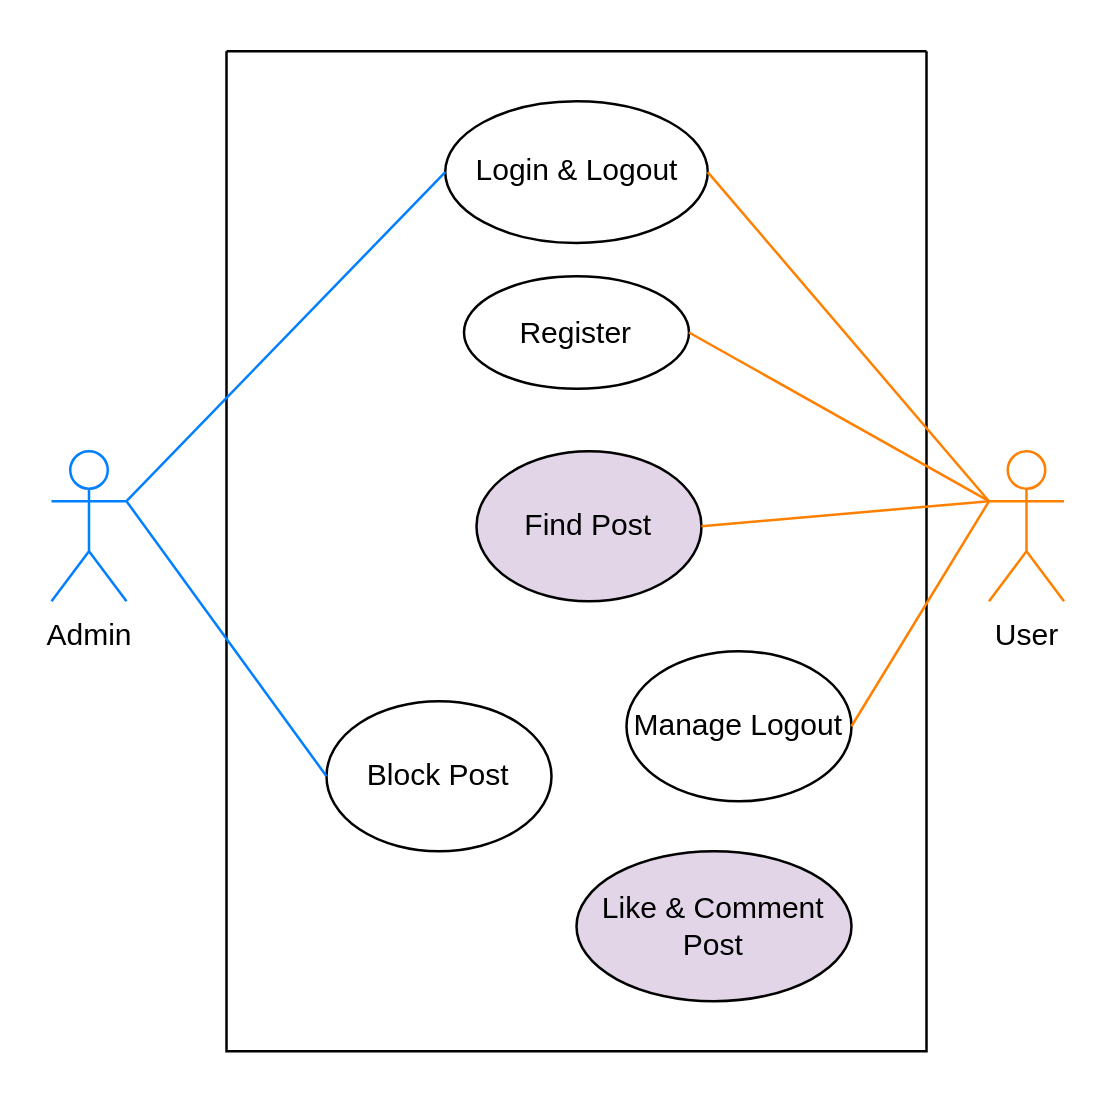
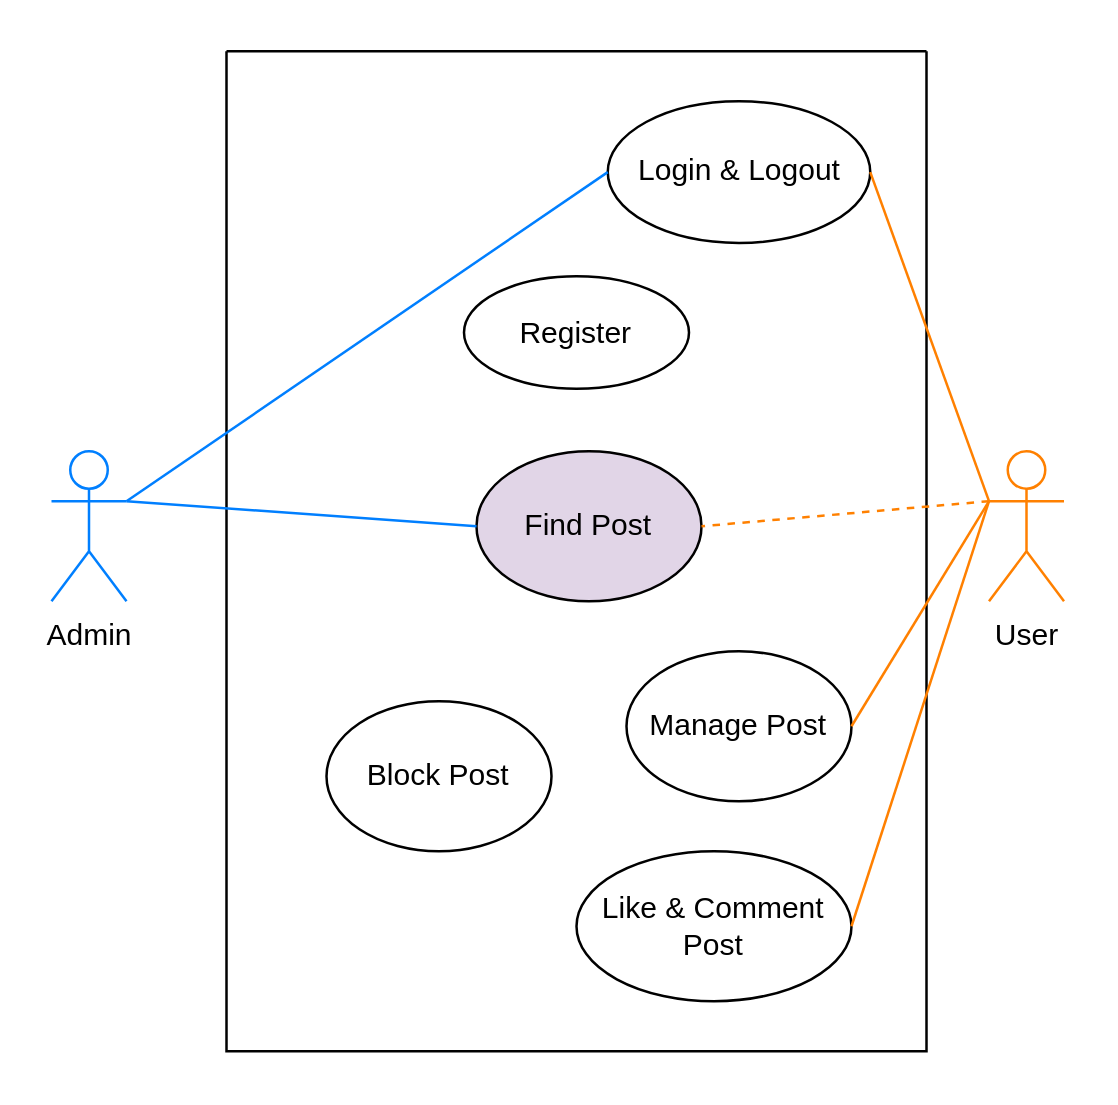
node "Login & Logout": moved (576, 172) -> (739, 172)
edge "Register" -- "User": removed
edge "Admin" -- "Find Post": added
edge "Find Post" -- "User": style solid -> dashed
edge "Admin" -- "Block Post": removed
node "Manage Logout": label "Manage Logout" -> "Manage Post"
edge "User" -- "Like & Comment Post": added
node "Like & Comment Post": fillcolor #e1d5e7 -> #ffffff
